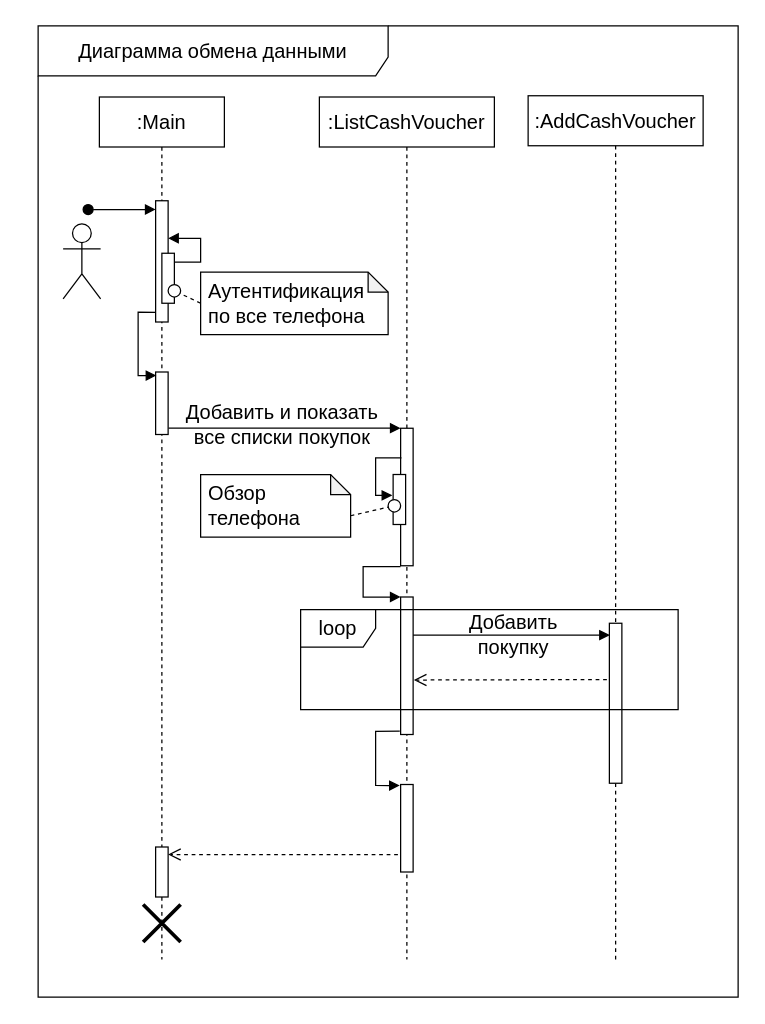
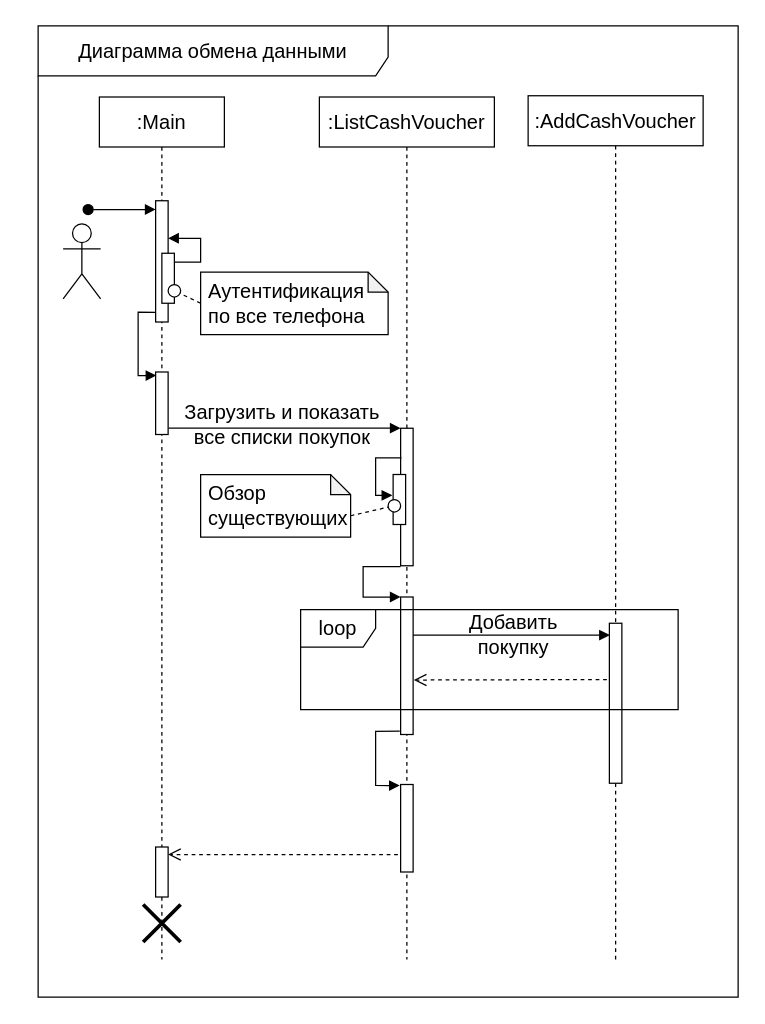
node "Добавить и показать все списки покупок": label "Добавить и показать все списки покупок" -> "Загрузить и показать все списки покупок"
node "Обзор телефона": label "Обзор телефона" -> "Обзор существующих"
